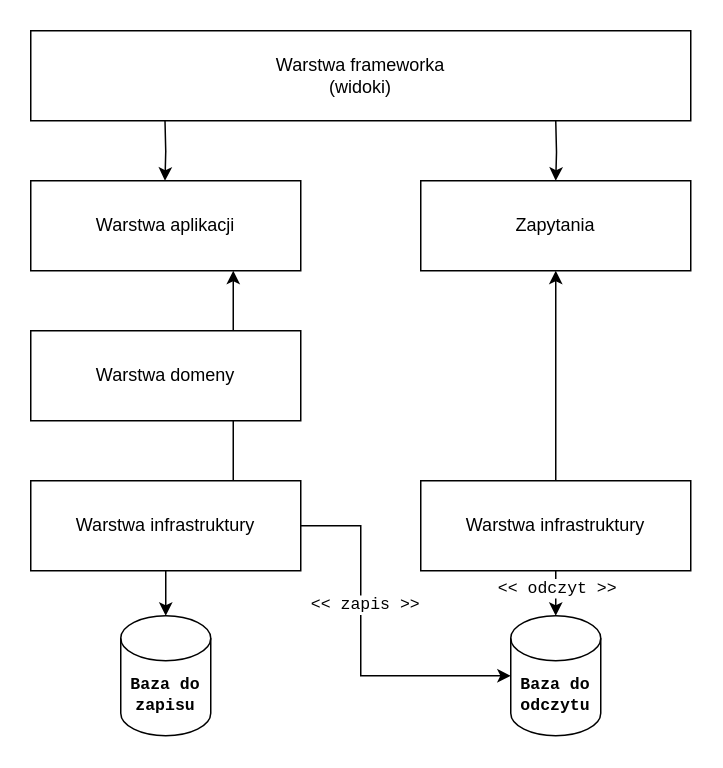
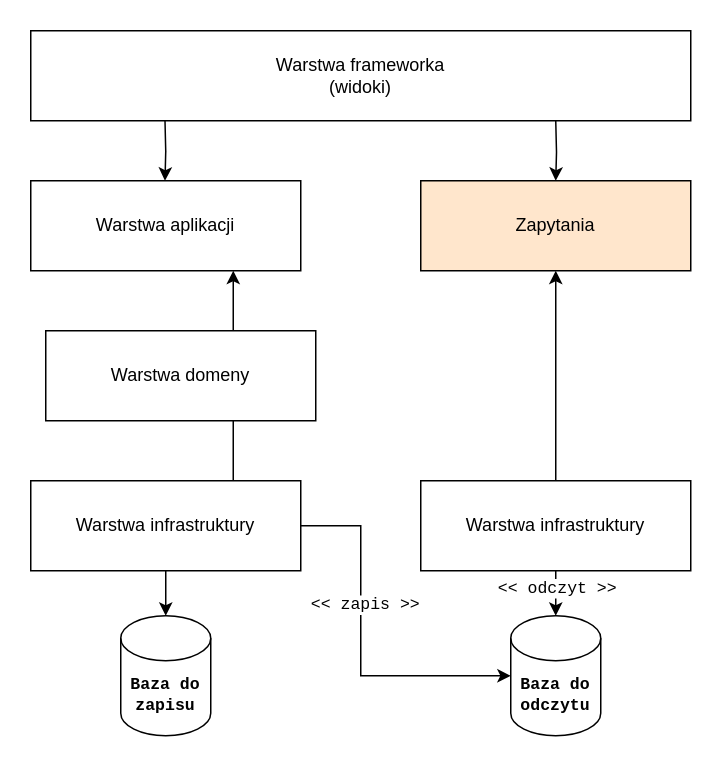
node "Zapytania": fillcolor #ffffff -> #ffe6cc
node "Warstwa domeny": moved (166, 376) -> (181, 376)
